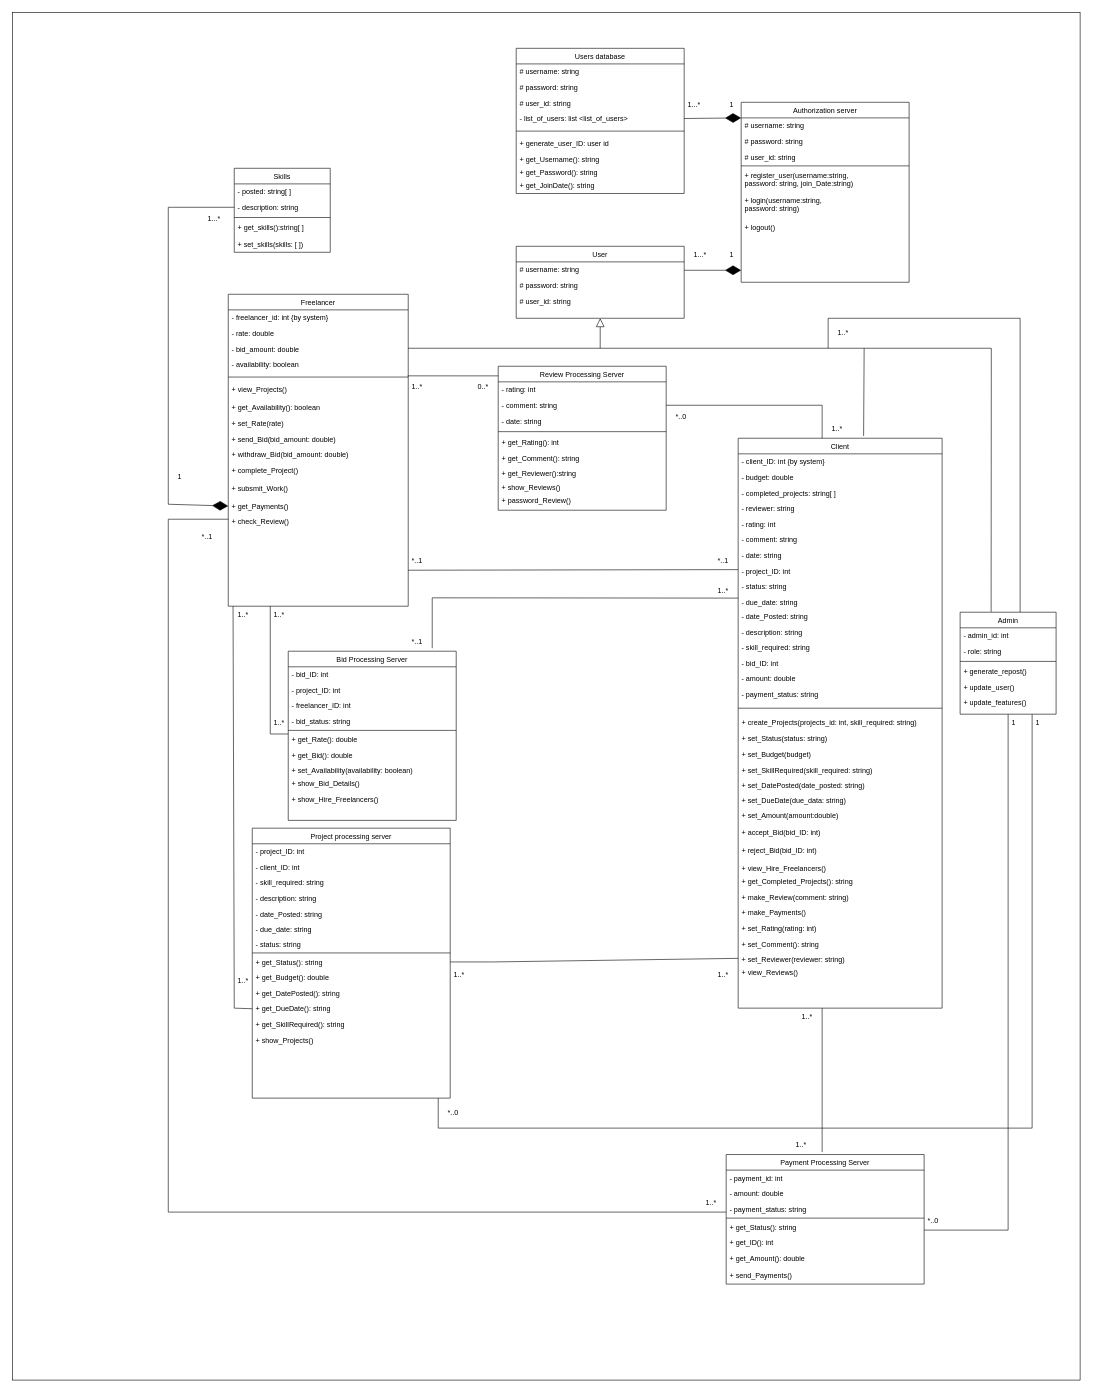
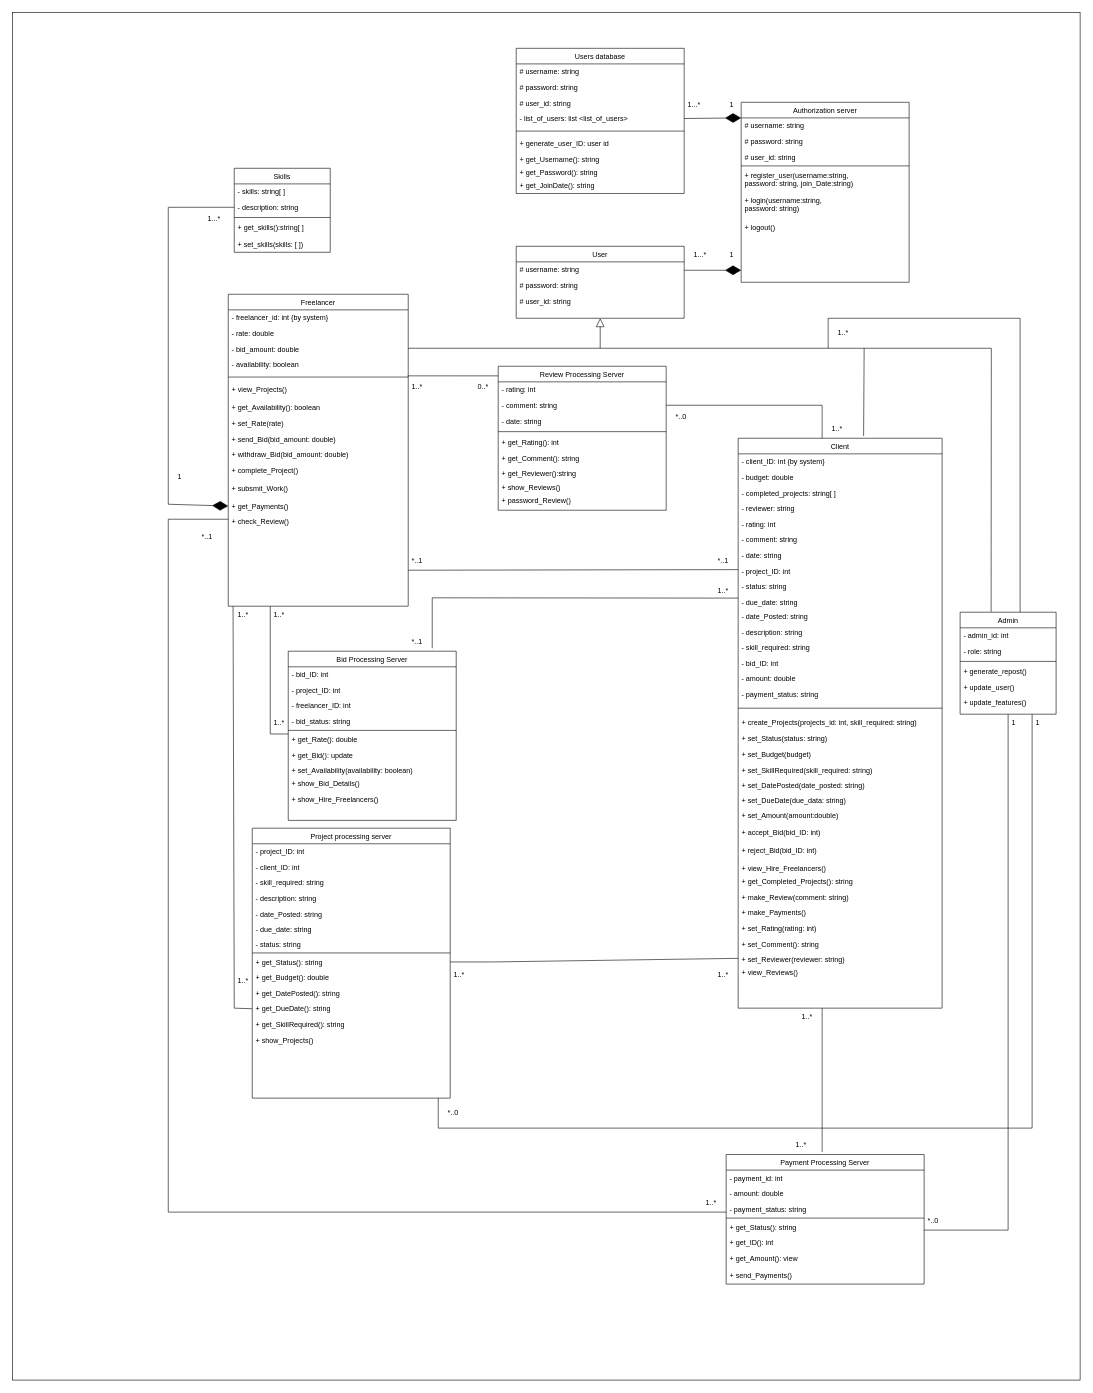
node "- posted: string[ ]": label "- posted: string[ ]" -> "- skills: string[ ]"
node "+ get_Bid(): double": label "+ get_Bid(): double" -> "+ get_Bid(): update"
node "+ get_Amount(): double": label "+ get_Amount(): double" -> "+ get_Amount(): view"
